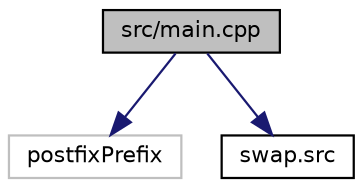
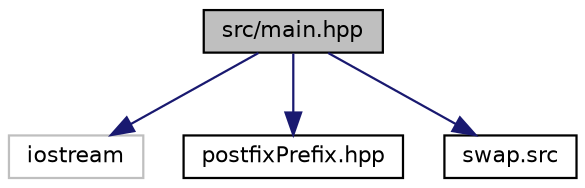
node "src/main.cpp": label "src/main.cpp" -> "src/main.hpp"
node "postfixPrefix": label "postfixPrefix" -> "iostream"
node "postfixPrefix.hpp": added
